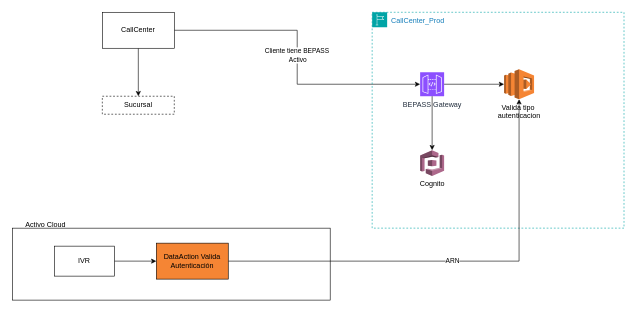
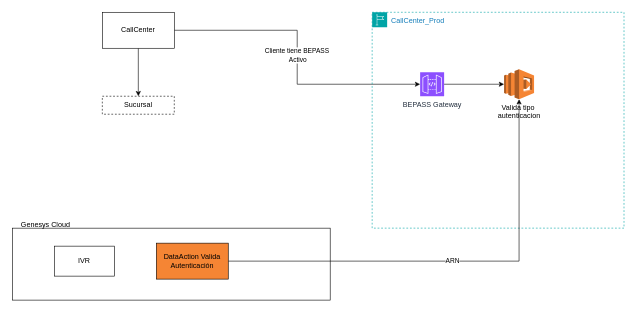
edge "BEPASS Gateway" -> "Cognito": removed
node "Cognito": removed
node "Activo Cloud": label "Activo Cloud" -> "Genesys Cloud"
edge "IVR" -> "DataAction Valida Autenticación": removed
